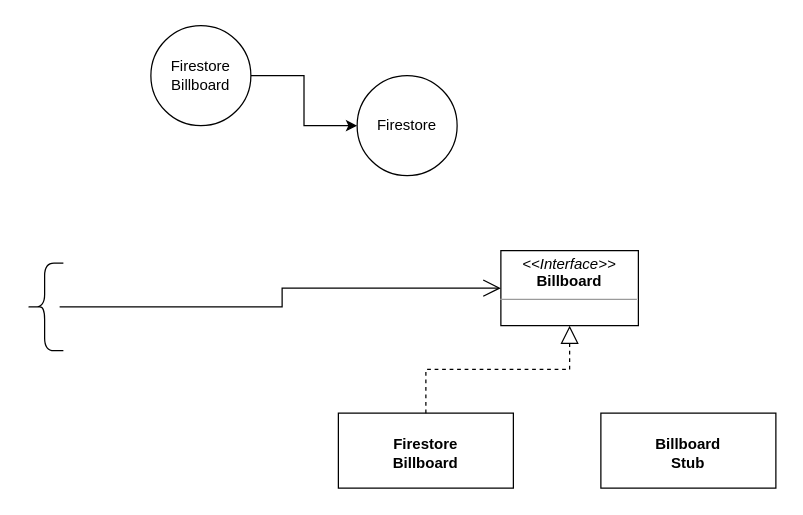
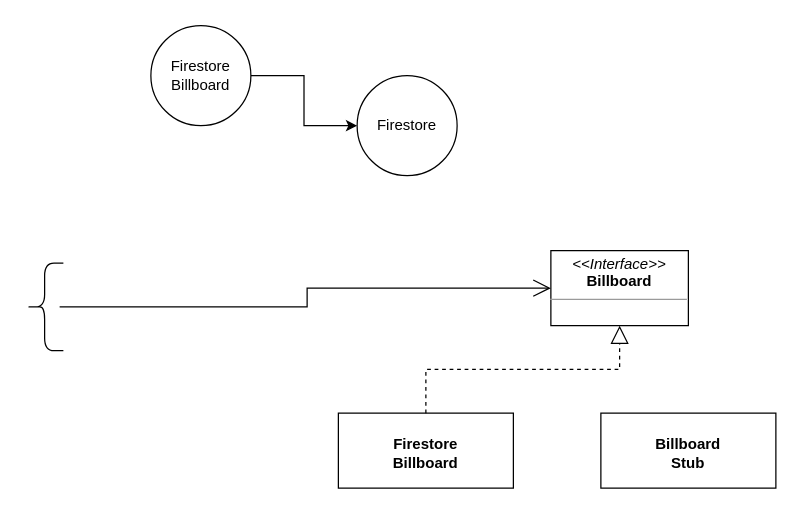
node "<<Interface>> Billboard": moved (569, 288) -> (619, 288)
